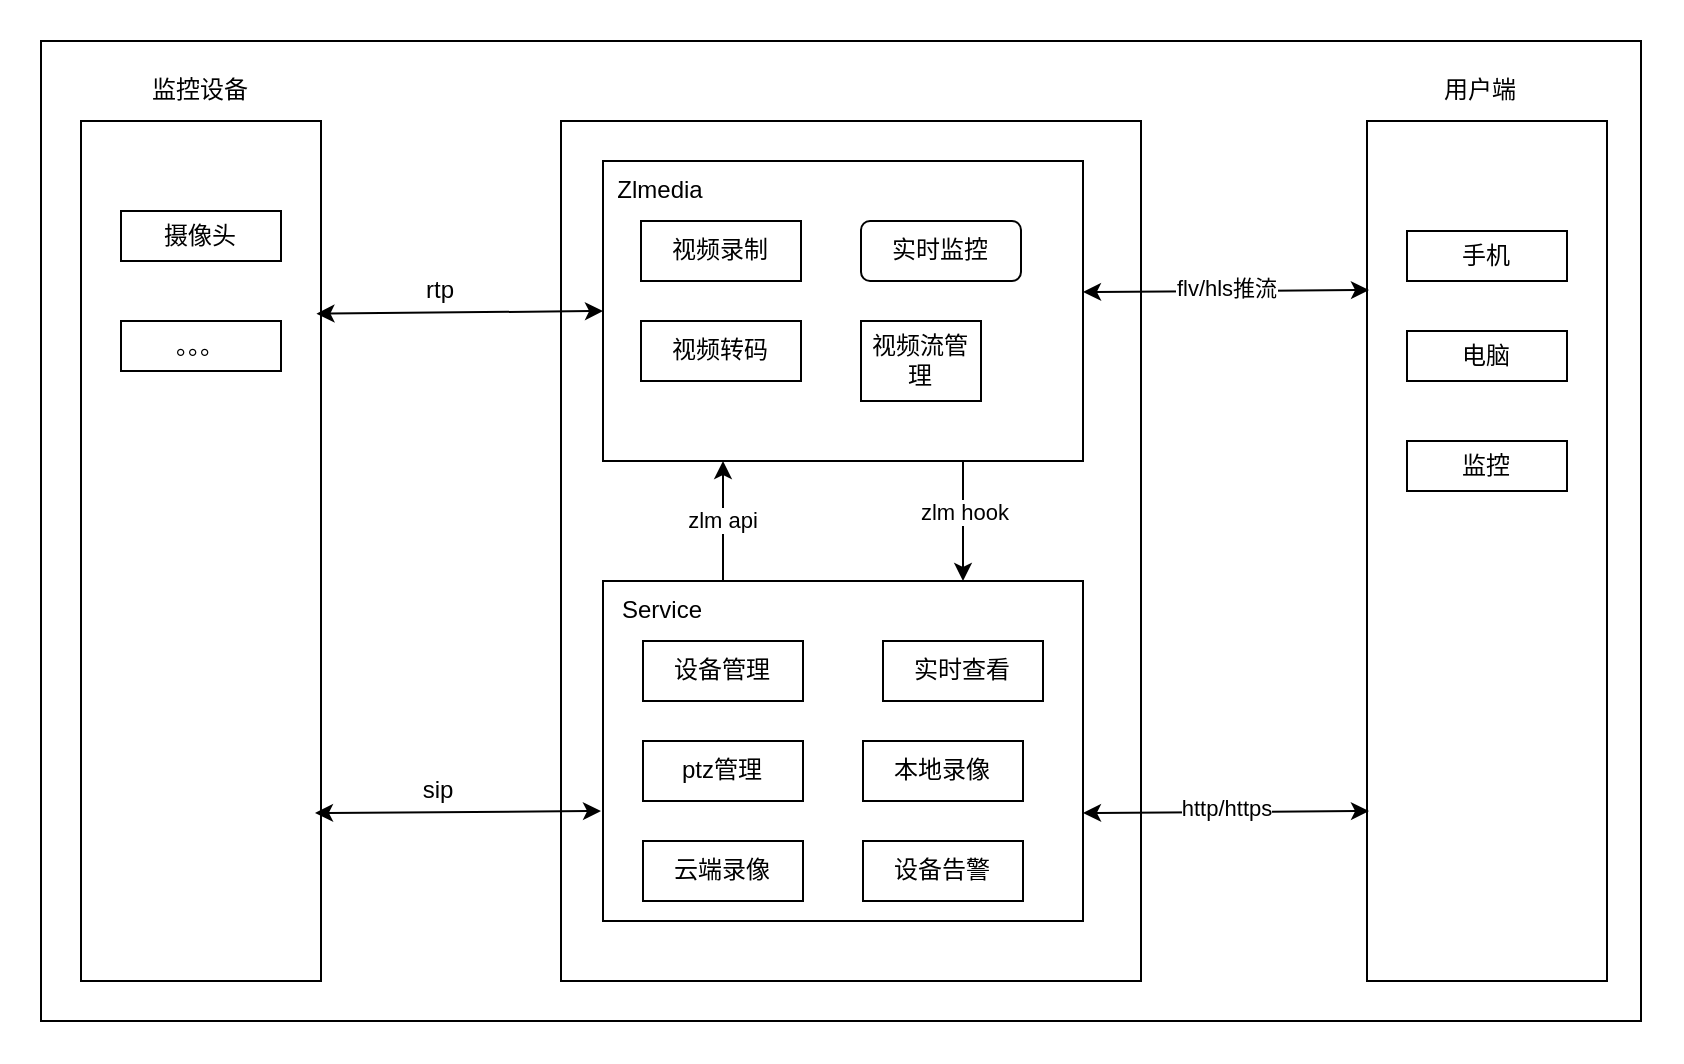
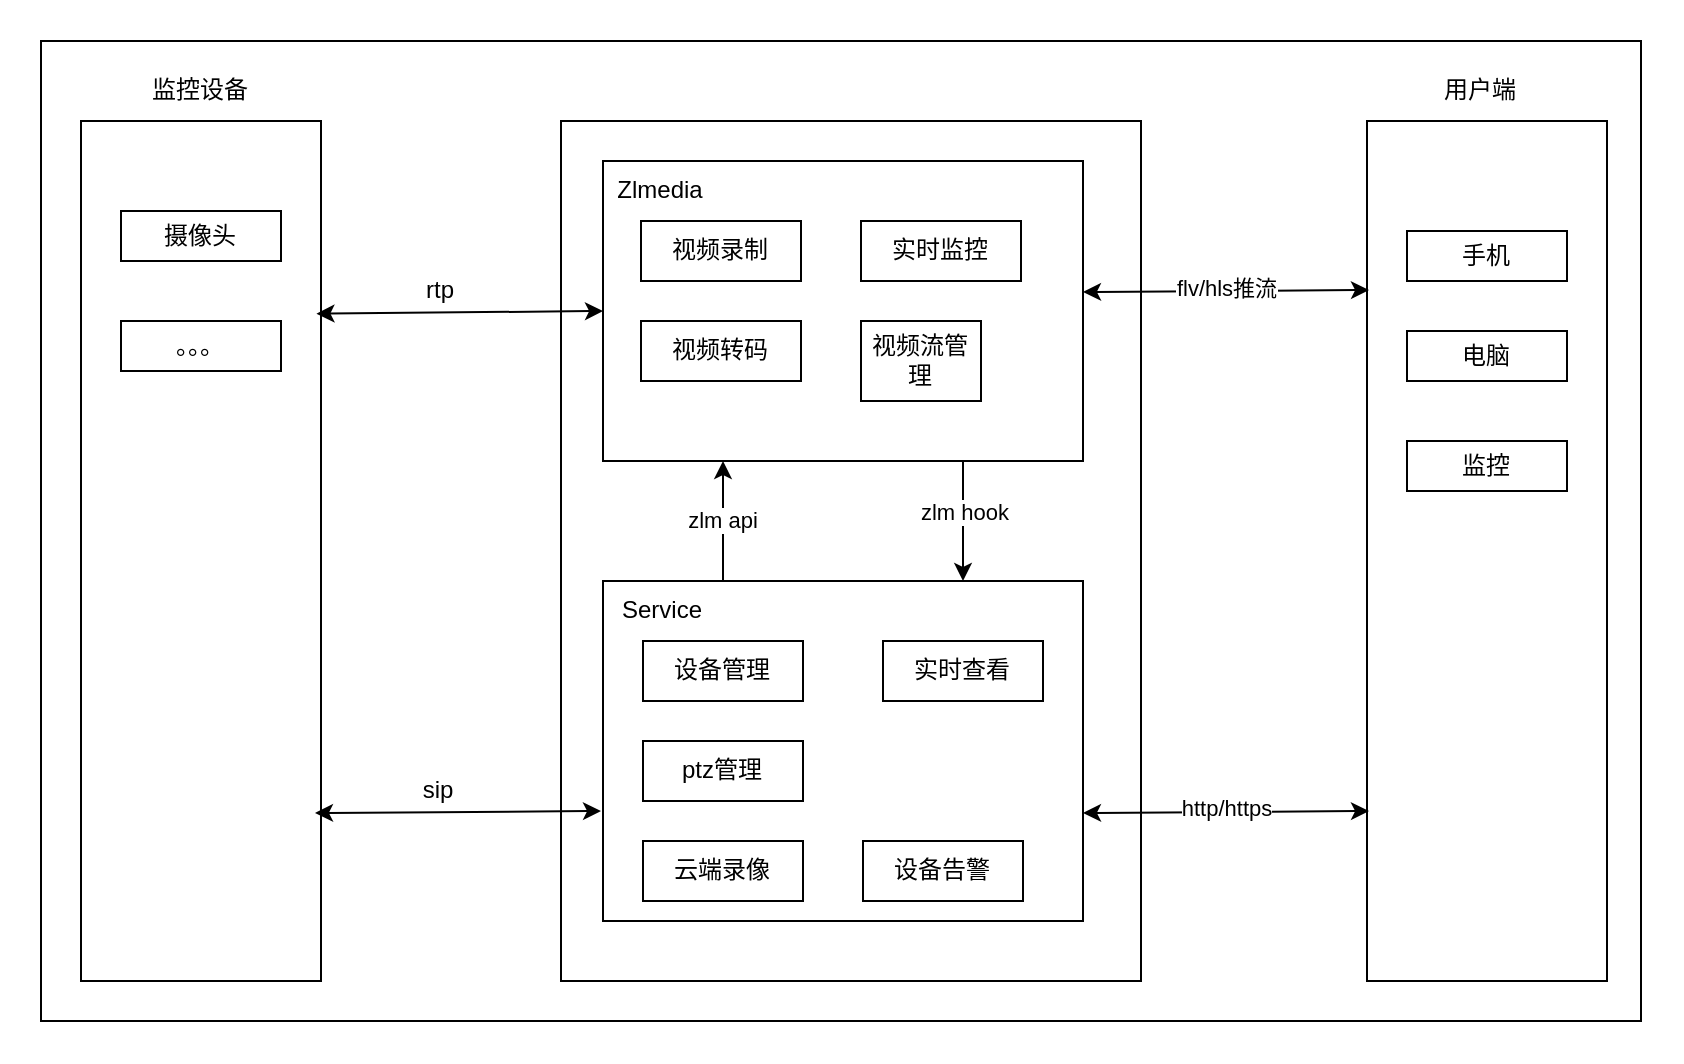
node "实时监控": shape rounded rectangle -> rectangle
node "本地录像": removed
